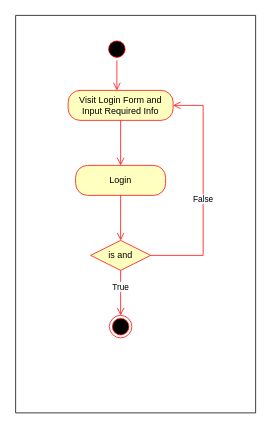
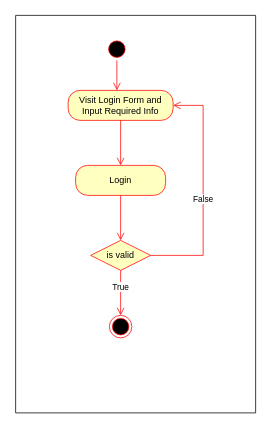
node "is and": label "is and" -> "is valid"
